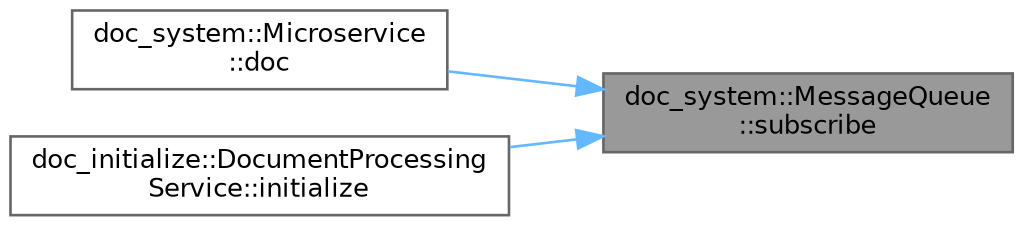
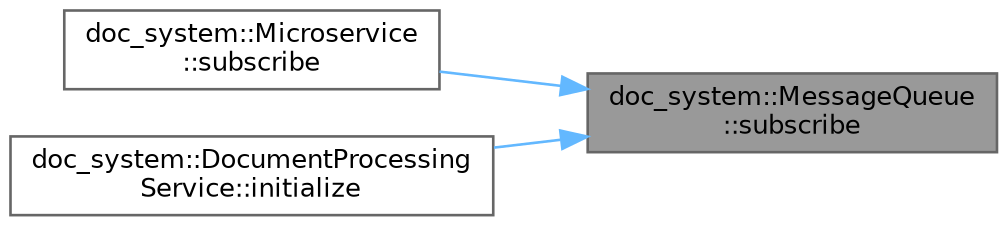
node "doc_system::Microservice ::doc": label "doc_system::Microservice ::doc" -> "doc_system::Microservice ::subscribe"
node "doc_initialize::DocumentProcessing Service::initialize": label "doc_initialize::DocumentProcessing Service::initialize" -> "doc_system::DocumentProcessing Service::initialize"
